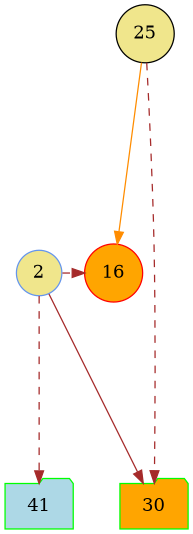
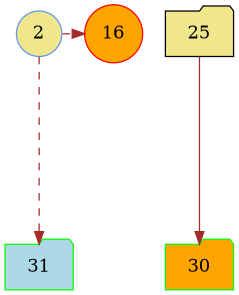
node "25": shape circle -> folder
edge "25" -> "16": removed
edge "25" -> "30": style dashed -> solid
edge "2" -> "30": removed
node "41": label "41" -> "31"
